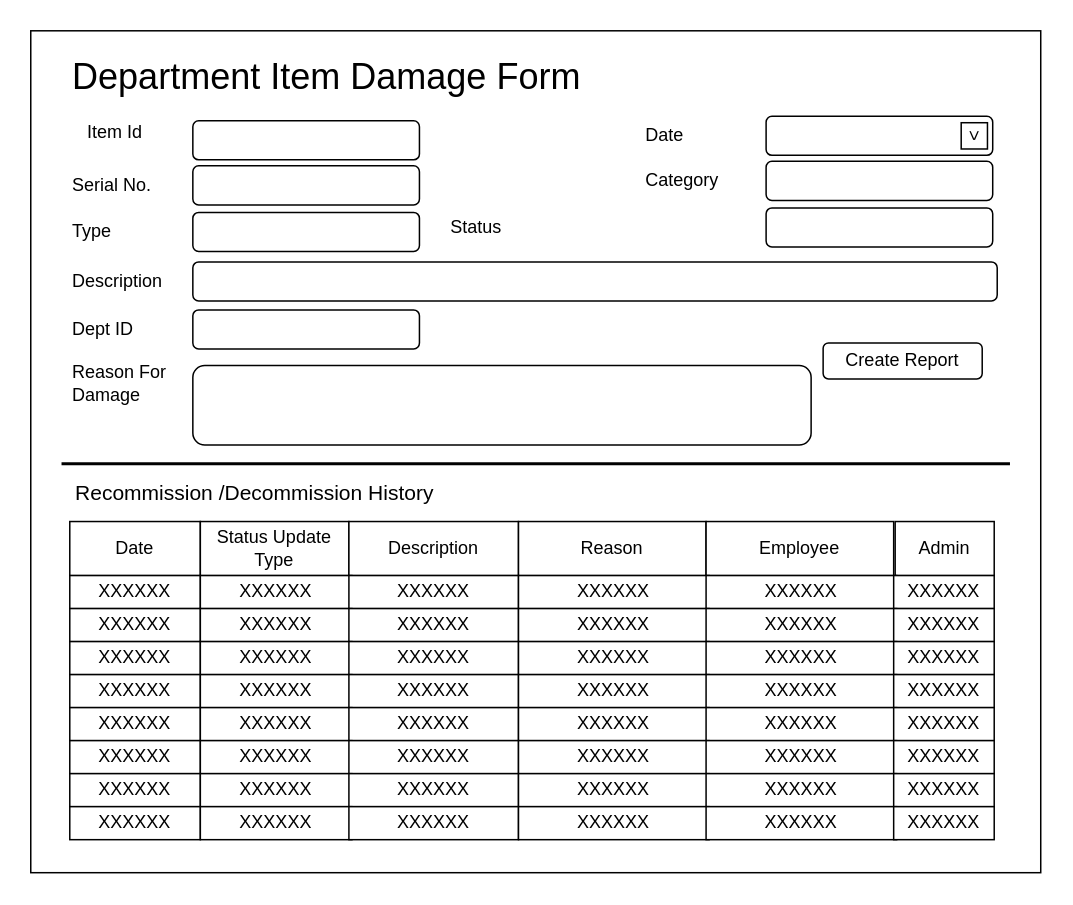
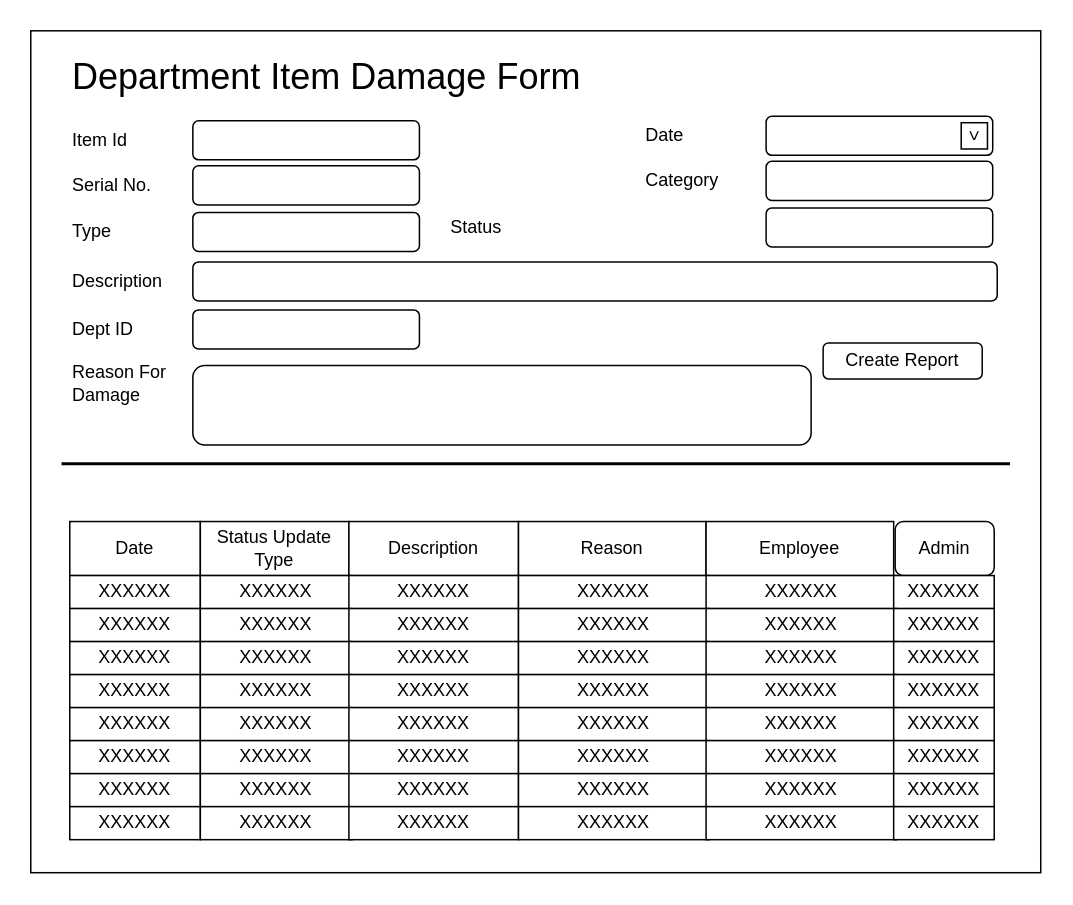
node "Item Id": moved (115, 133) -> (100, 140)
node "Recommission /Decommission History": removed
node "Admin": shape rectangle -> rounded rectangle
